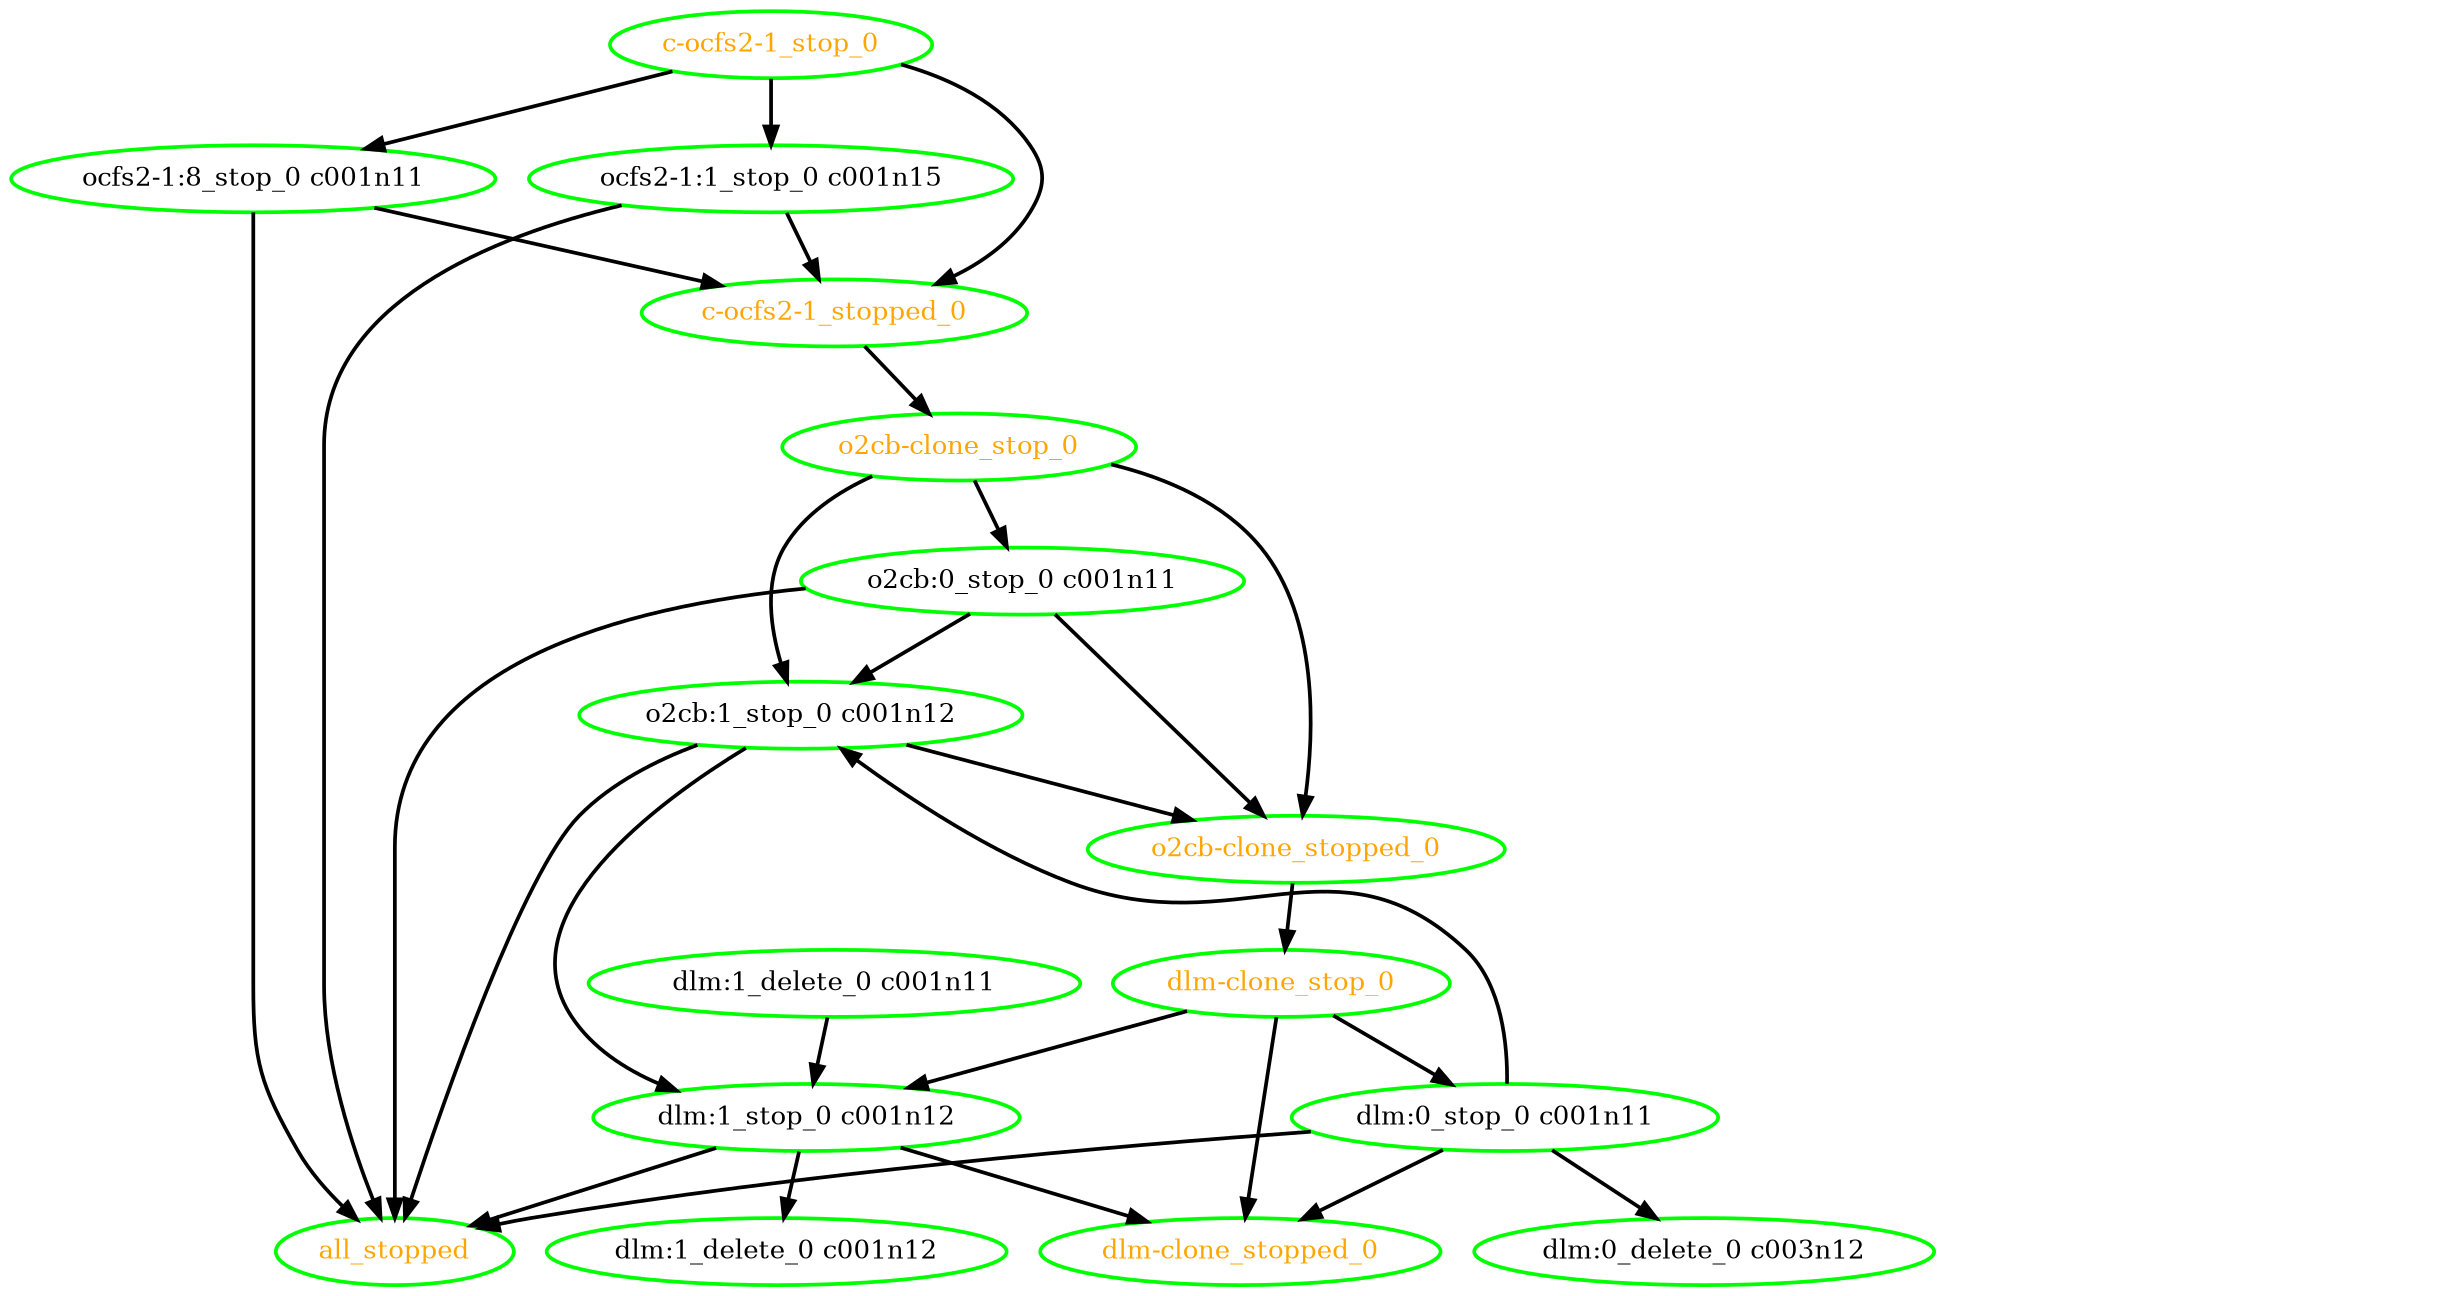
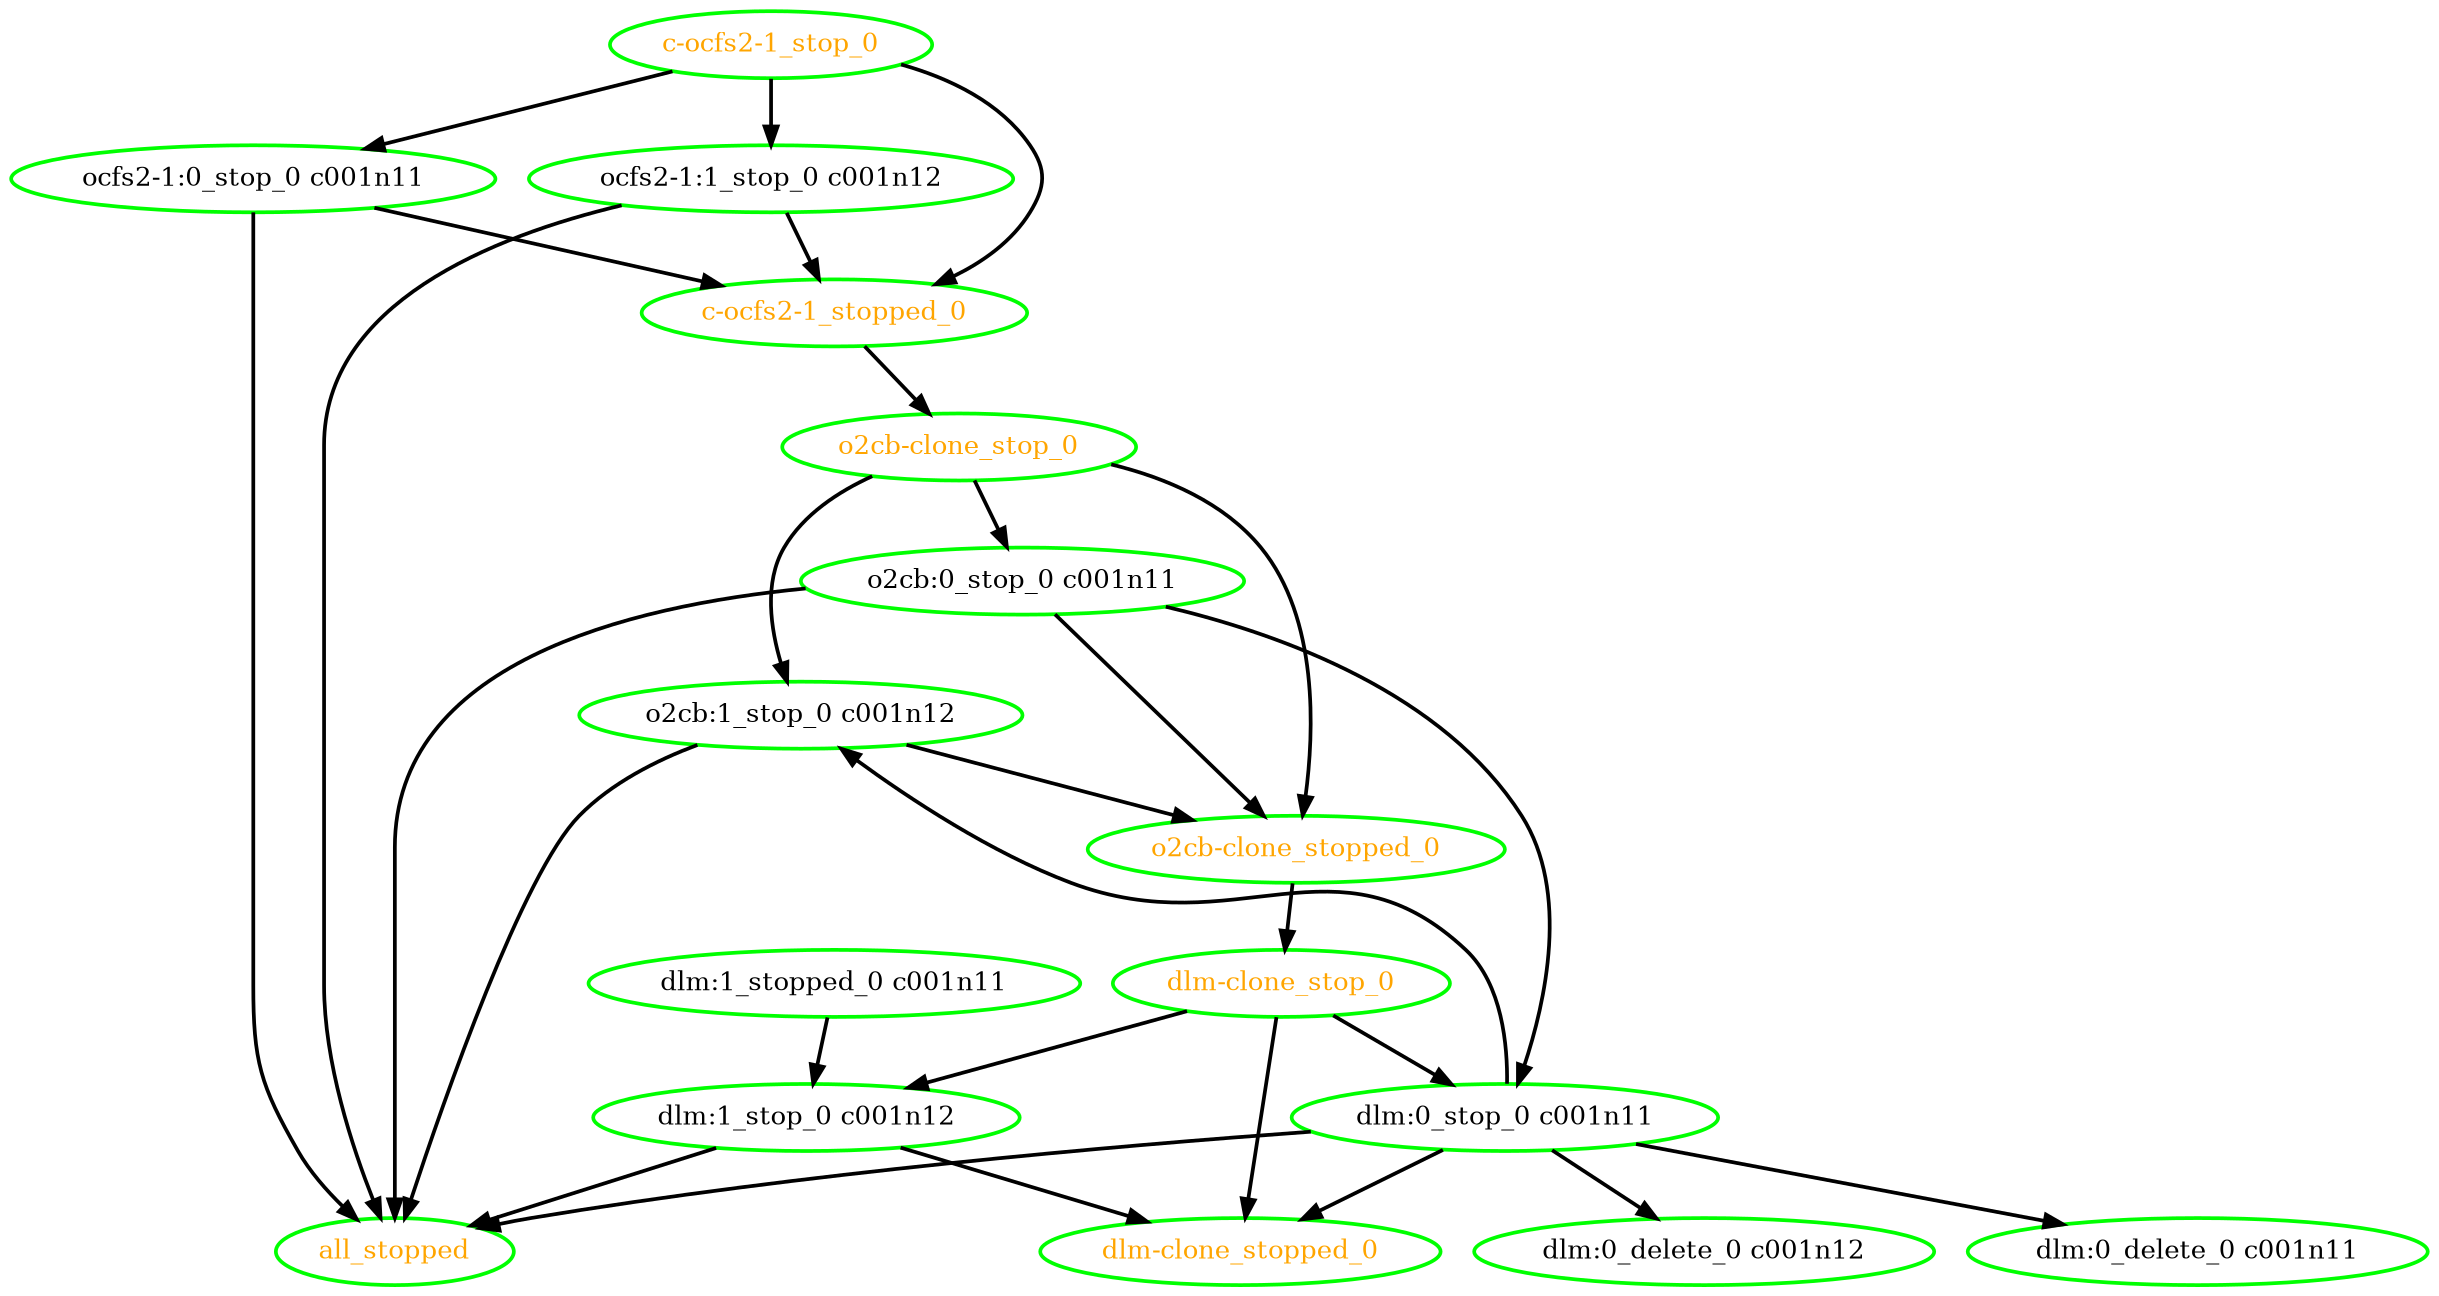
node "ocfs2-1:8_stop_0 c001n11": label "ocfs2-1:8_stop_0 c001n11" -> "ocfs2-1:0_stop_0 c001n11"
node "ocfs2-1:1_stop_0 c001n15": label "ocfs2-1:1_stop_0 c001n15" -> "ocfs2-1:1_stop_0 c001n12"
edge "o2cb:0_stop_0 c001n11" -> "o2cb:1_stop_0 c001n12": now "o2cb:0_stop_0 c001n11" -> "dlm:0_stop_0 c001n11"
edge "o2cb:1_stop_0 c001n12" -> "dlm:1_stop_0 c001n12": removed
node "dlm:1_delete_0 c001n11": label "dlm:1_delete_0 c001n11" -> "dlm:1_stopped_0 c001n11"
node "dlm:1_delete_0 c001n12": removed
node "dlm:0_delete_0 c003n12": label "dlm:0_delete_0 c003n12" -> "dlm:0_delete_0 c001n12"
node "dlm:0_delete_0 c001n11": added
